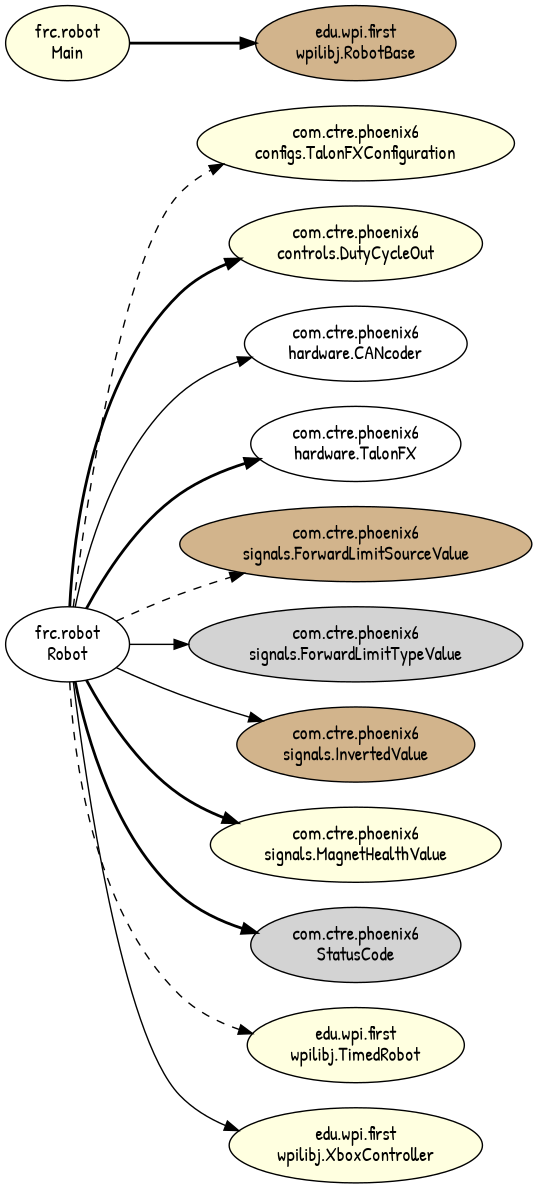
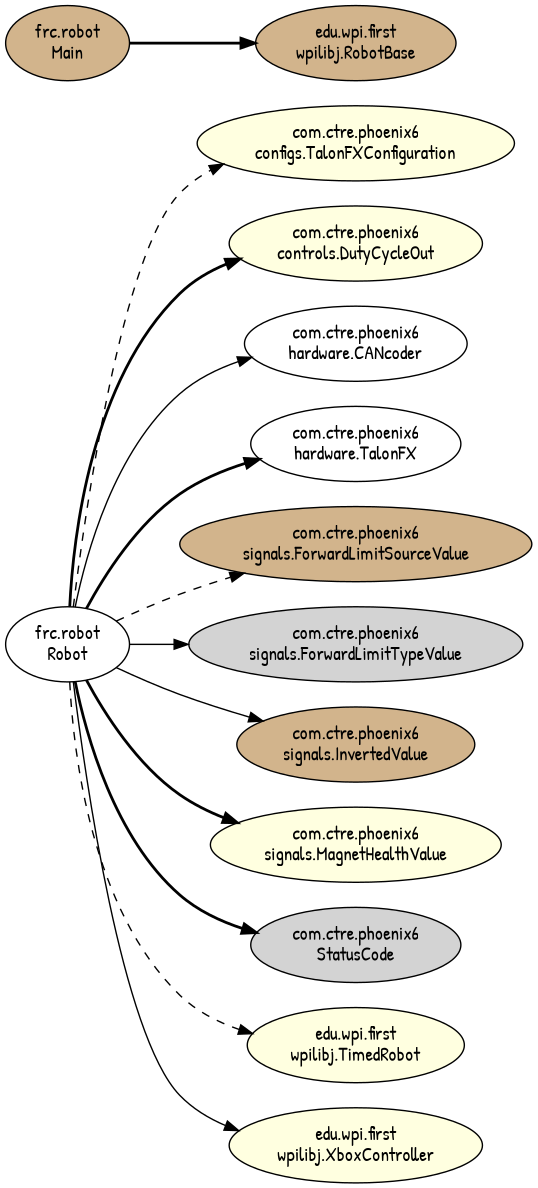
node "frc.robot Main": fillcolor lightyellow -> tan
